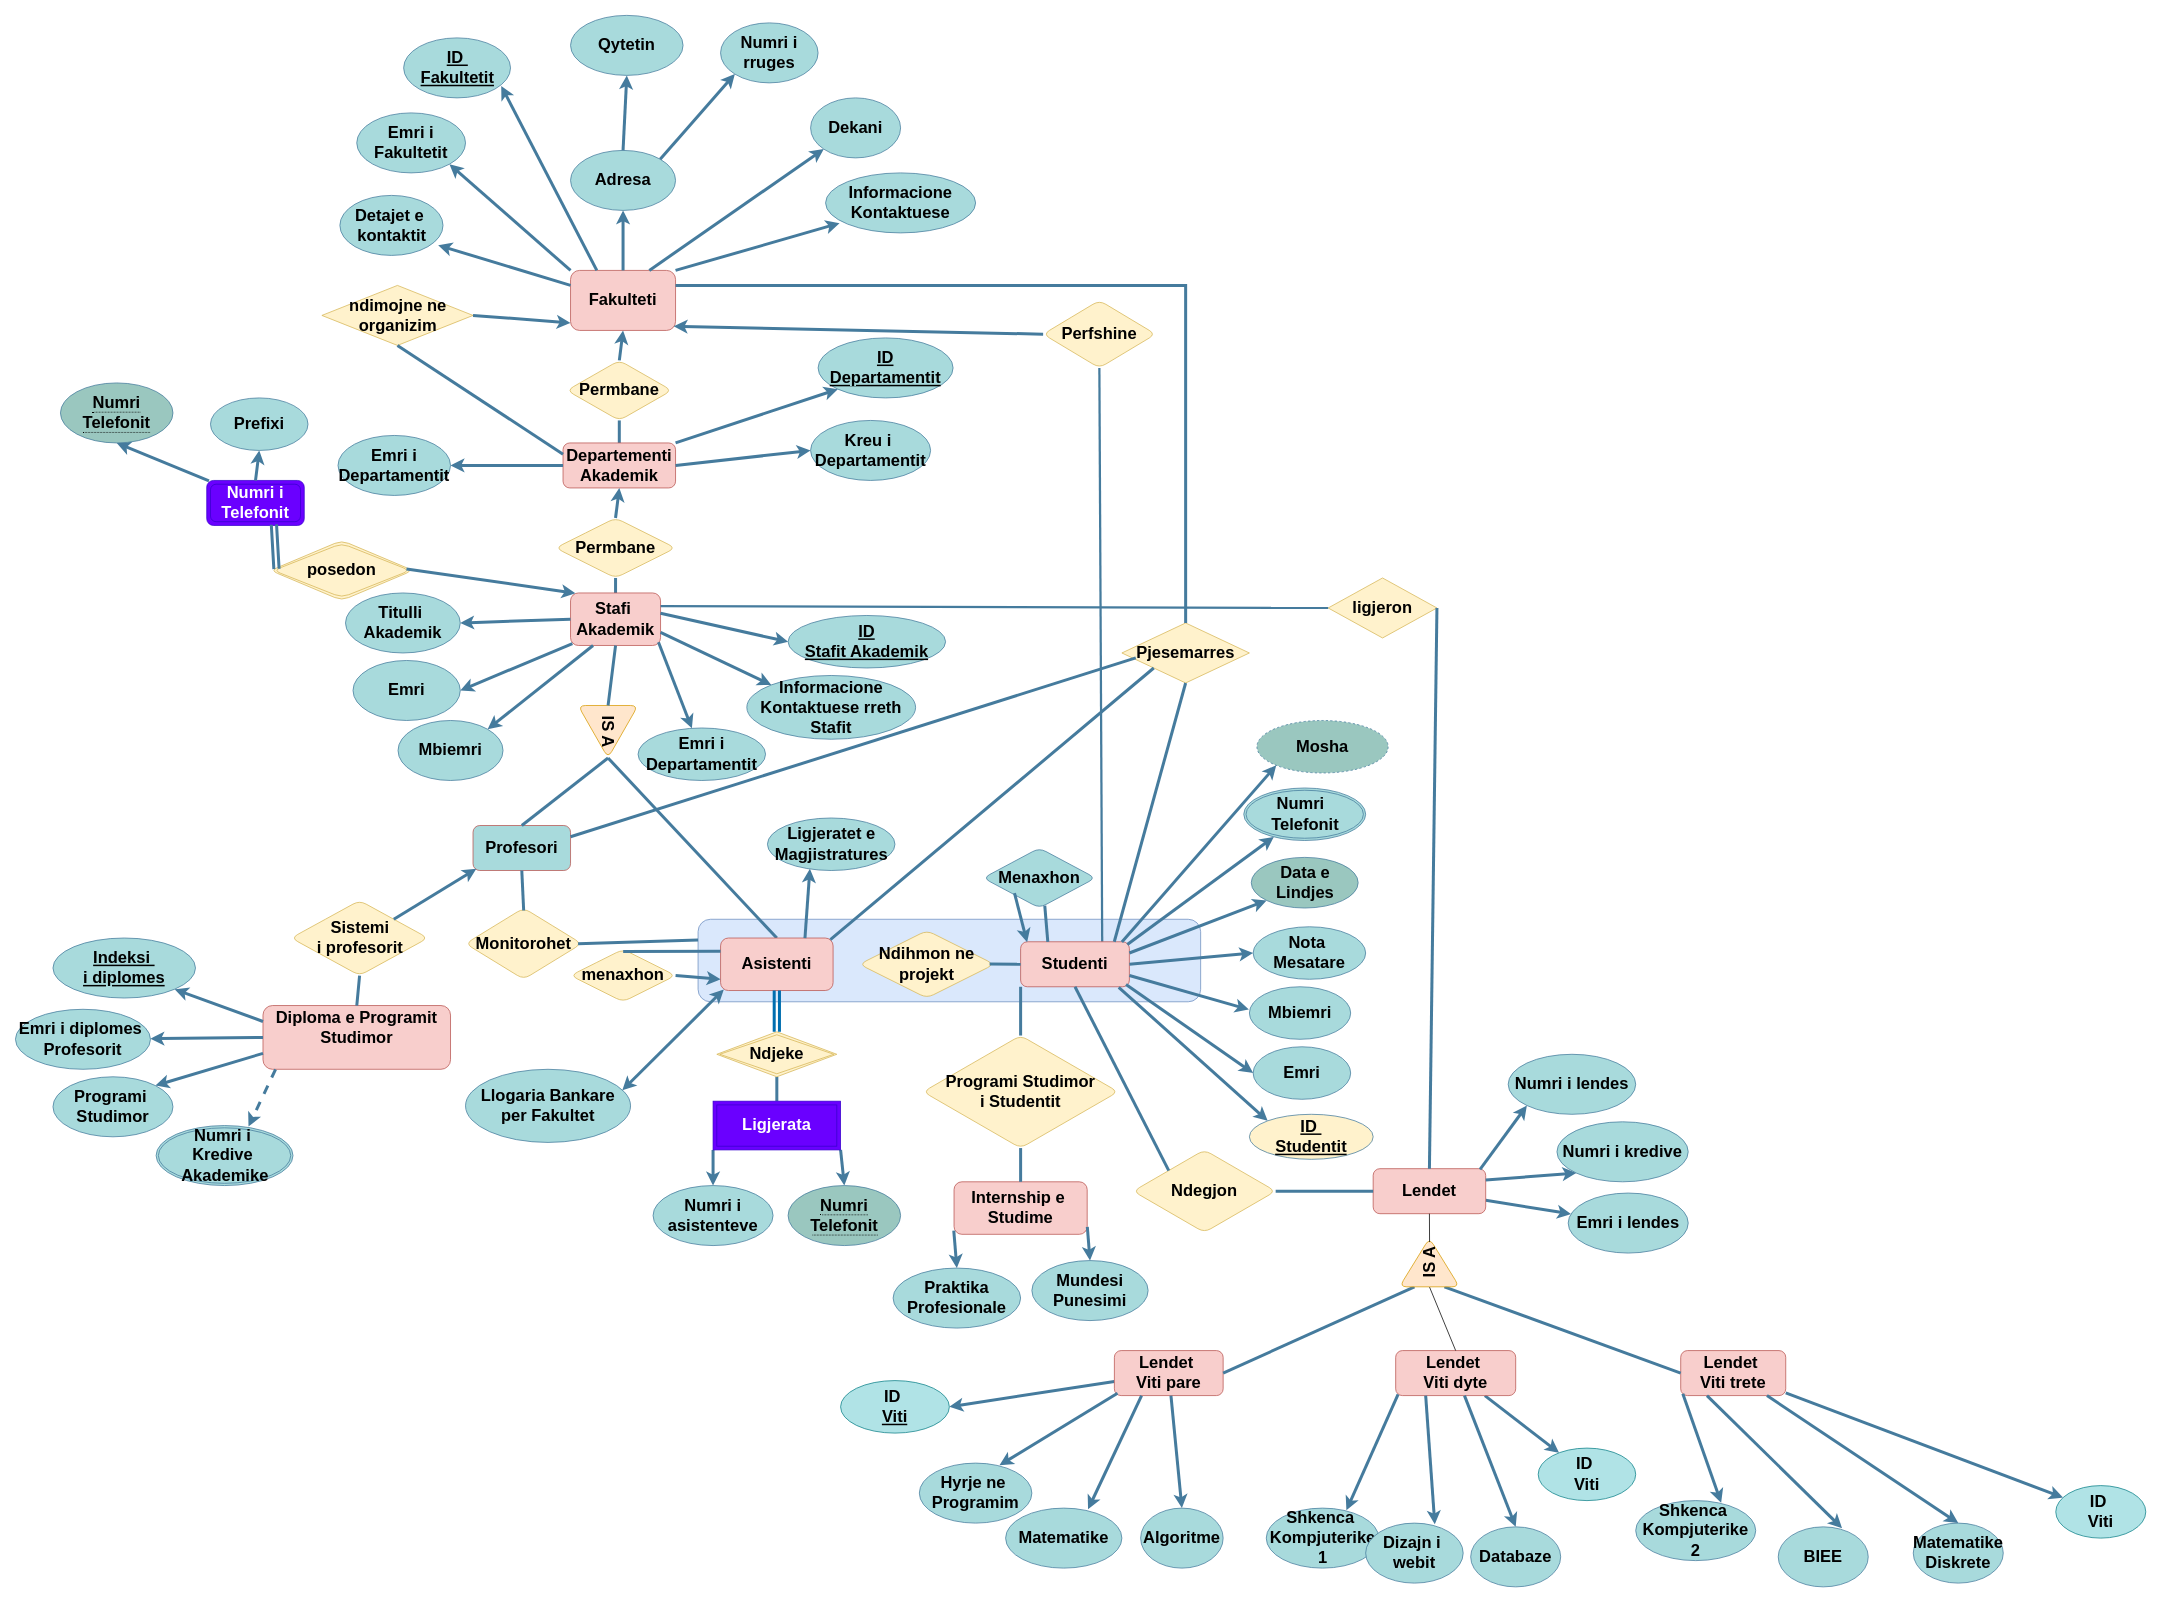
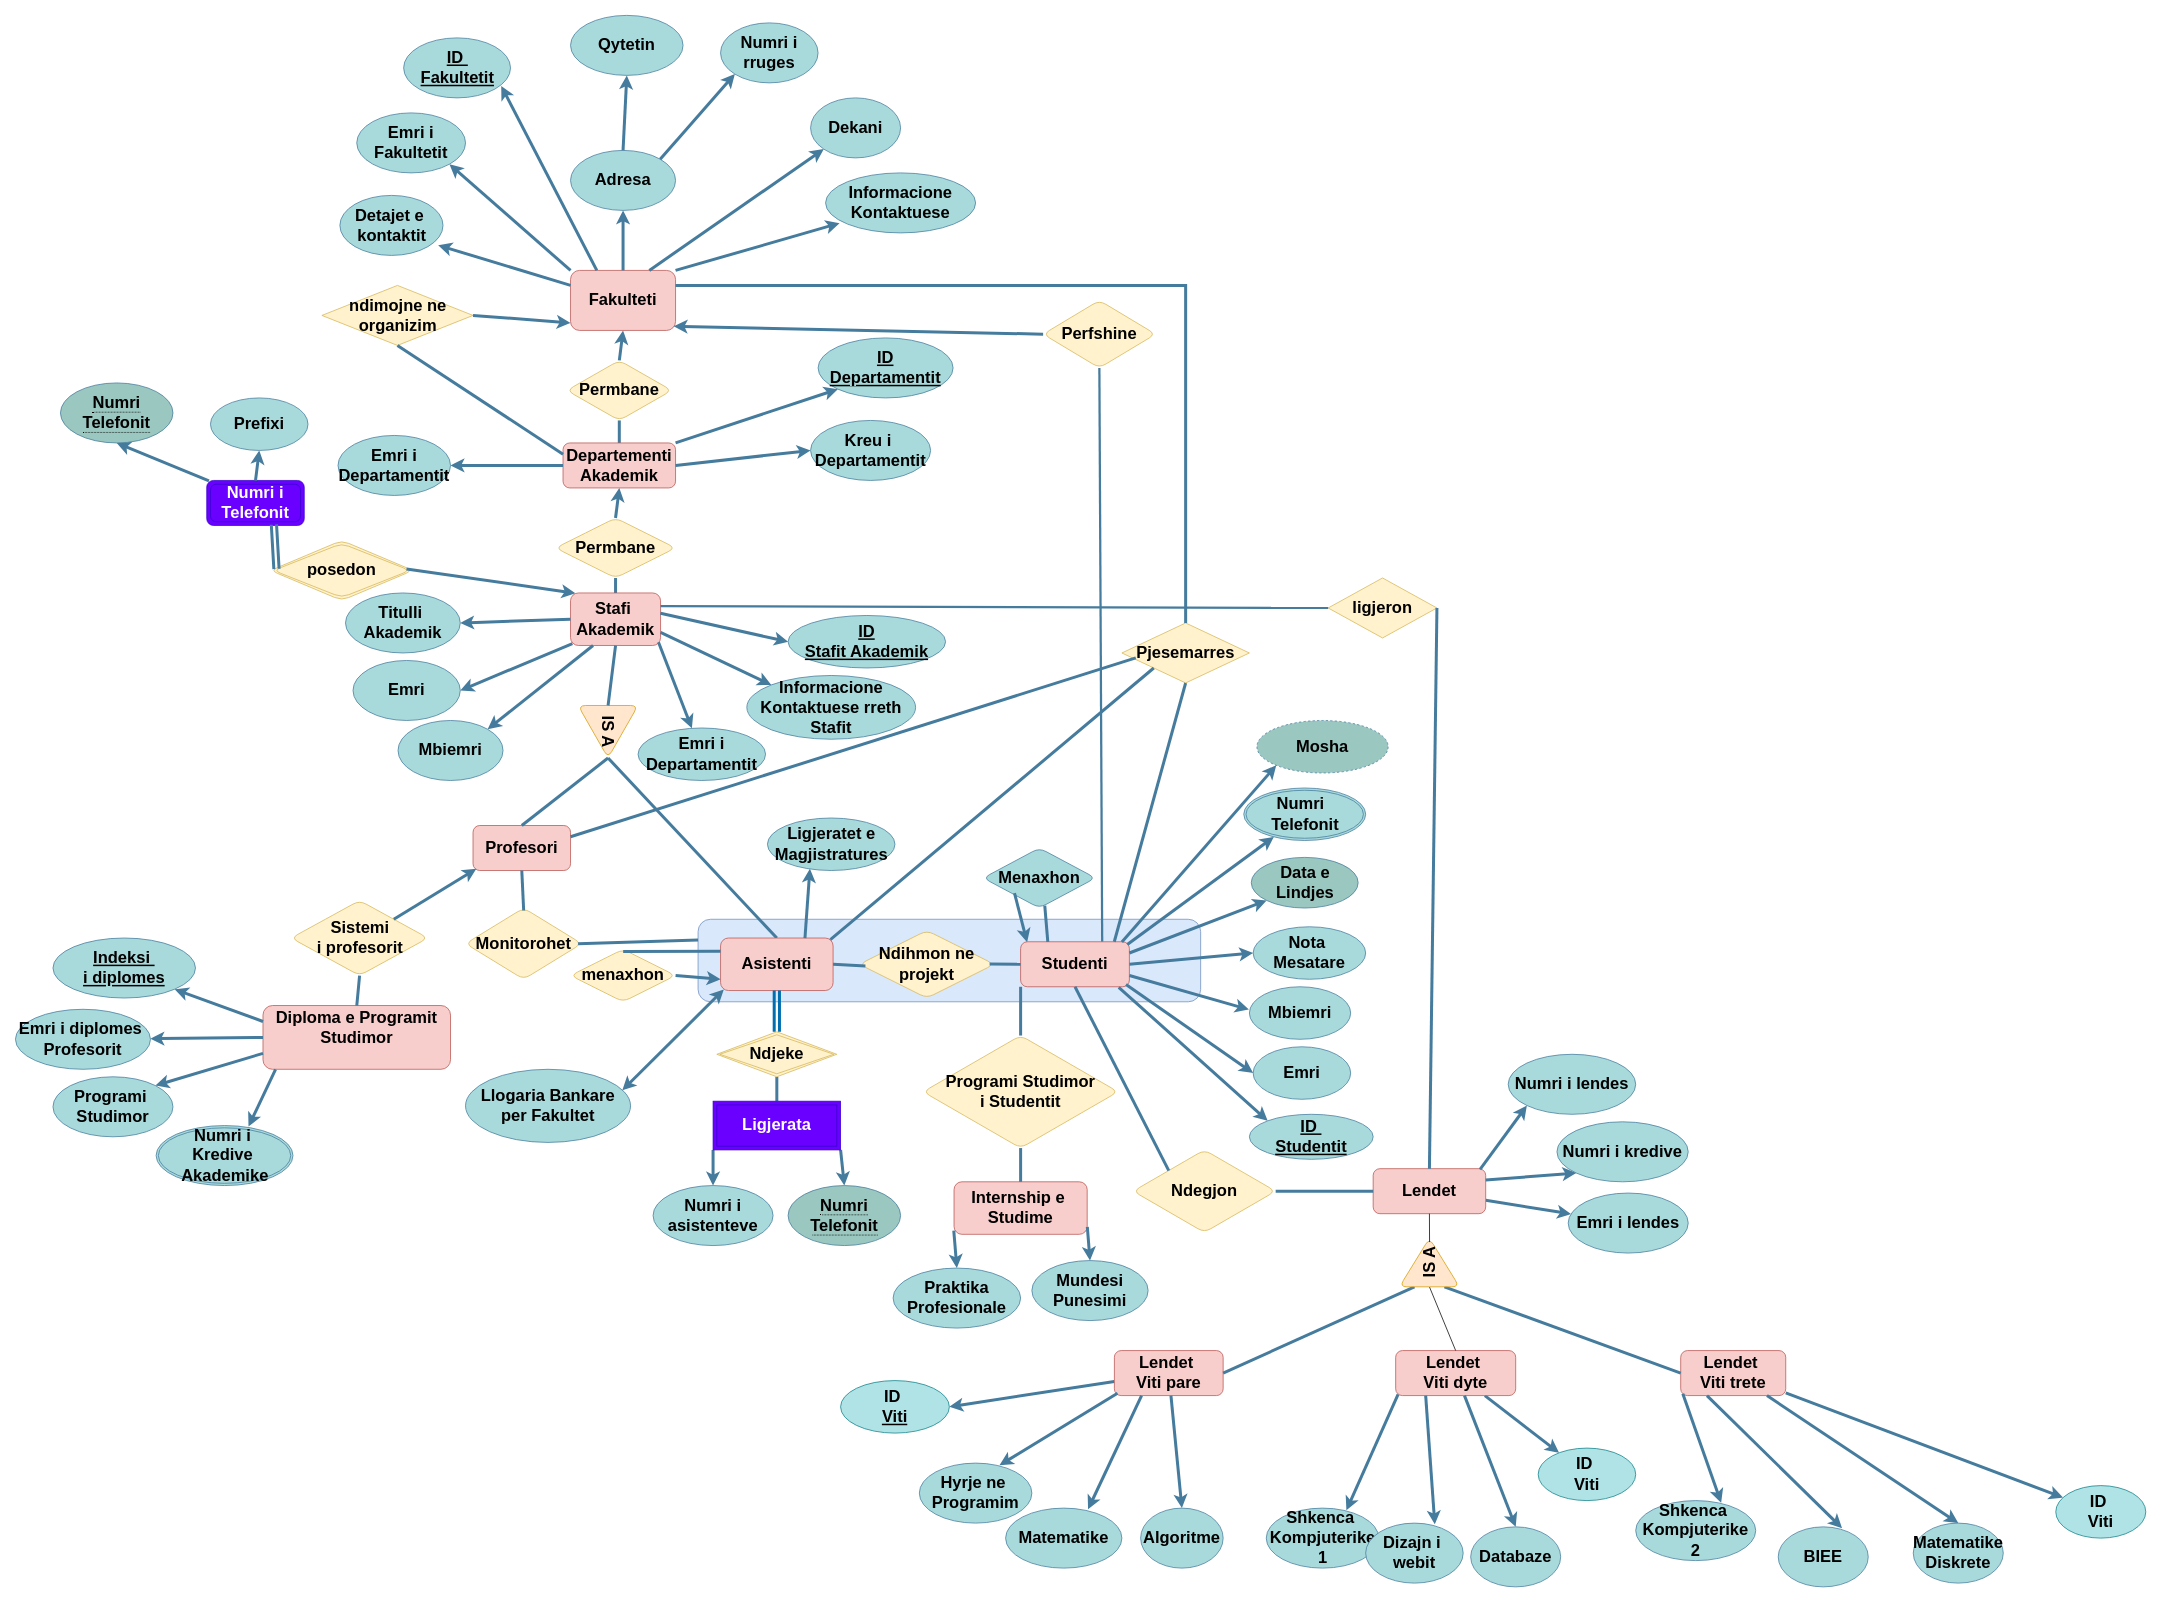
node "Profesori": fillcolor #a8dadc -> #f8cecc
edge "Asistenti" -- "Ndihmon ne projekt": added
edge "Diploma e Programit Studimor" -> "Numri i Kredive Akademike": style dashed -> solid
node "ID Studentit": fillcolor #fff2cc -> #a8dadc
